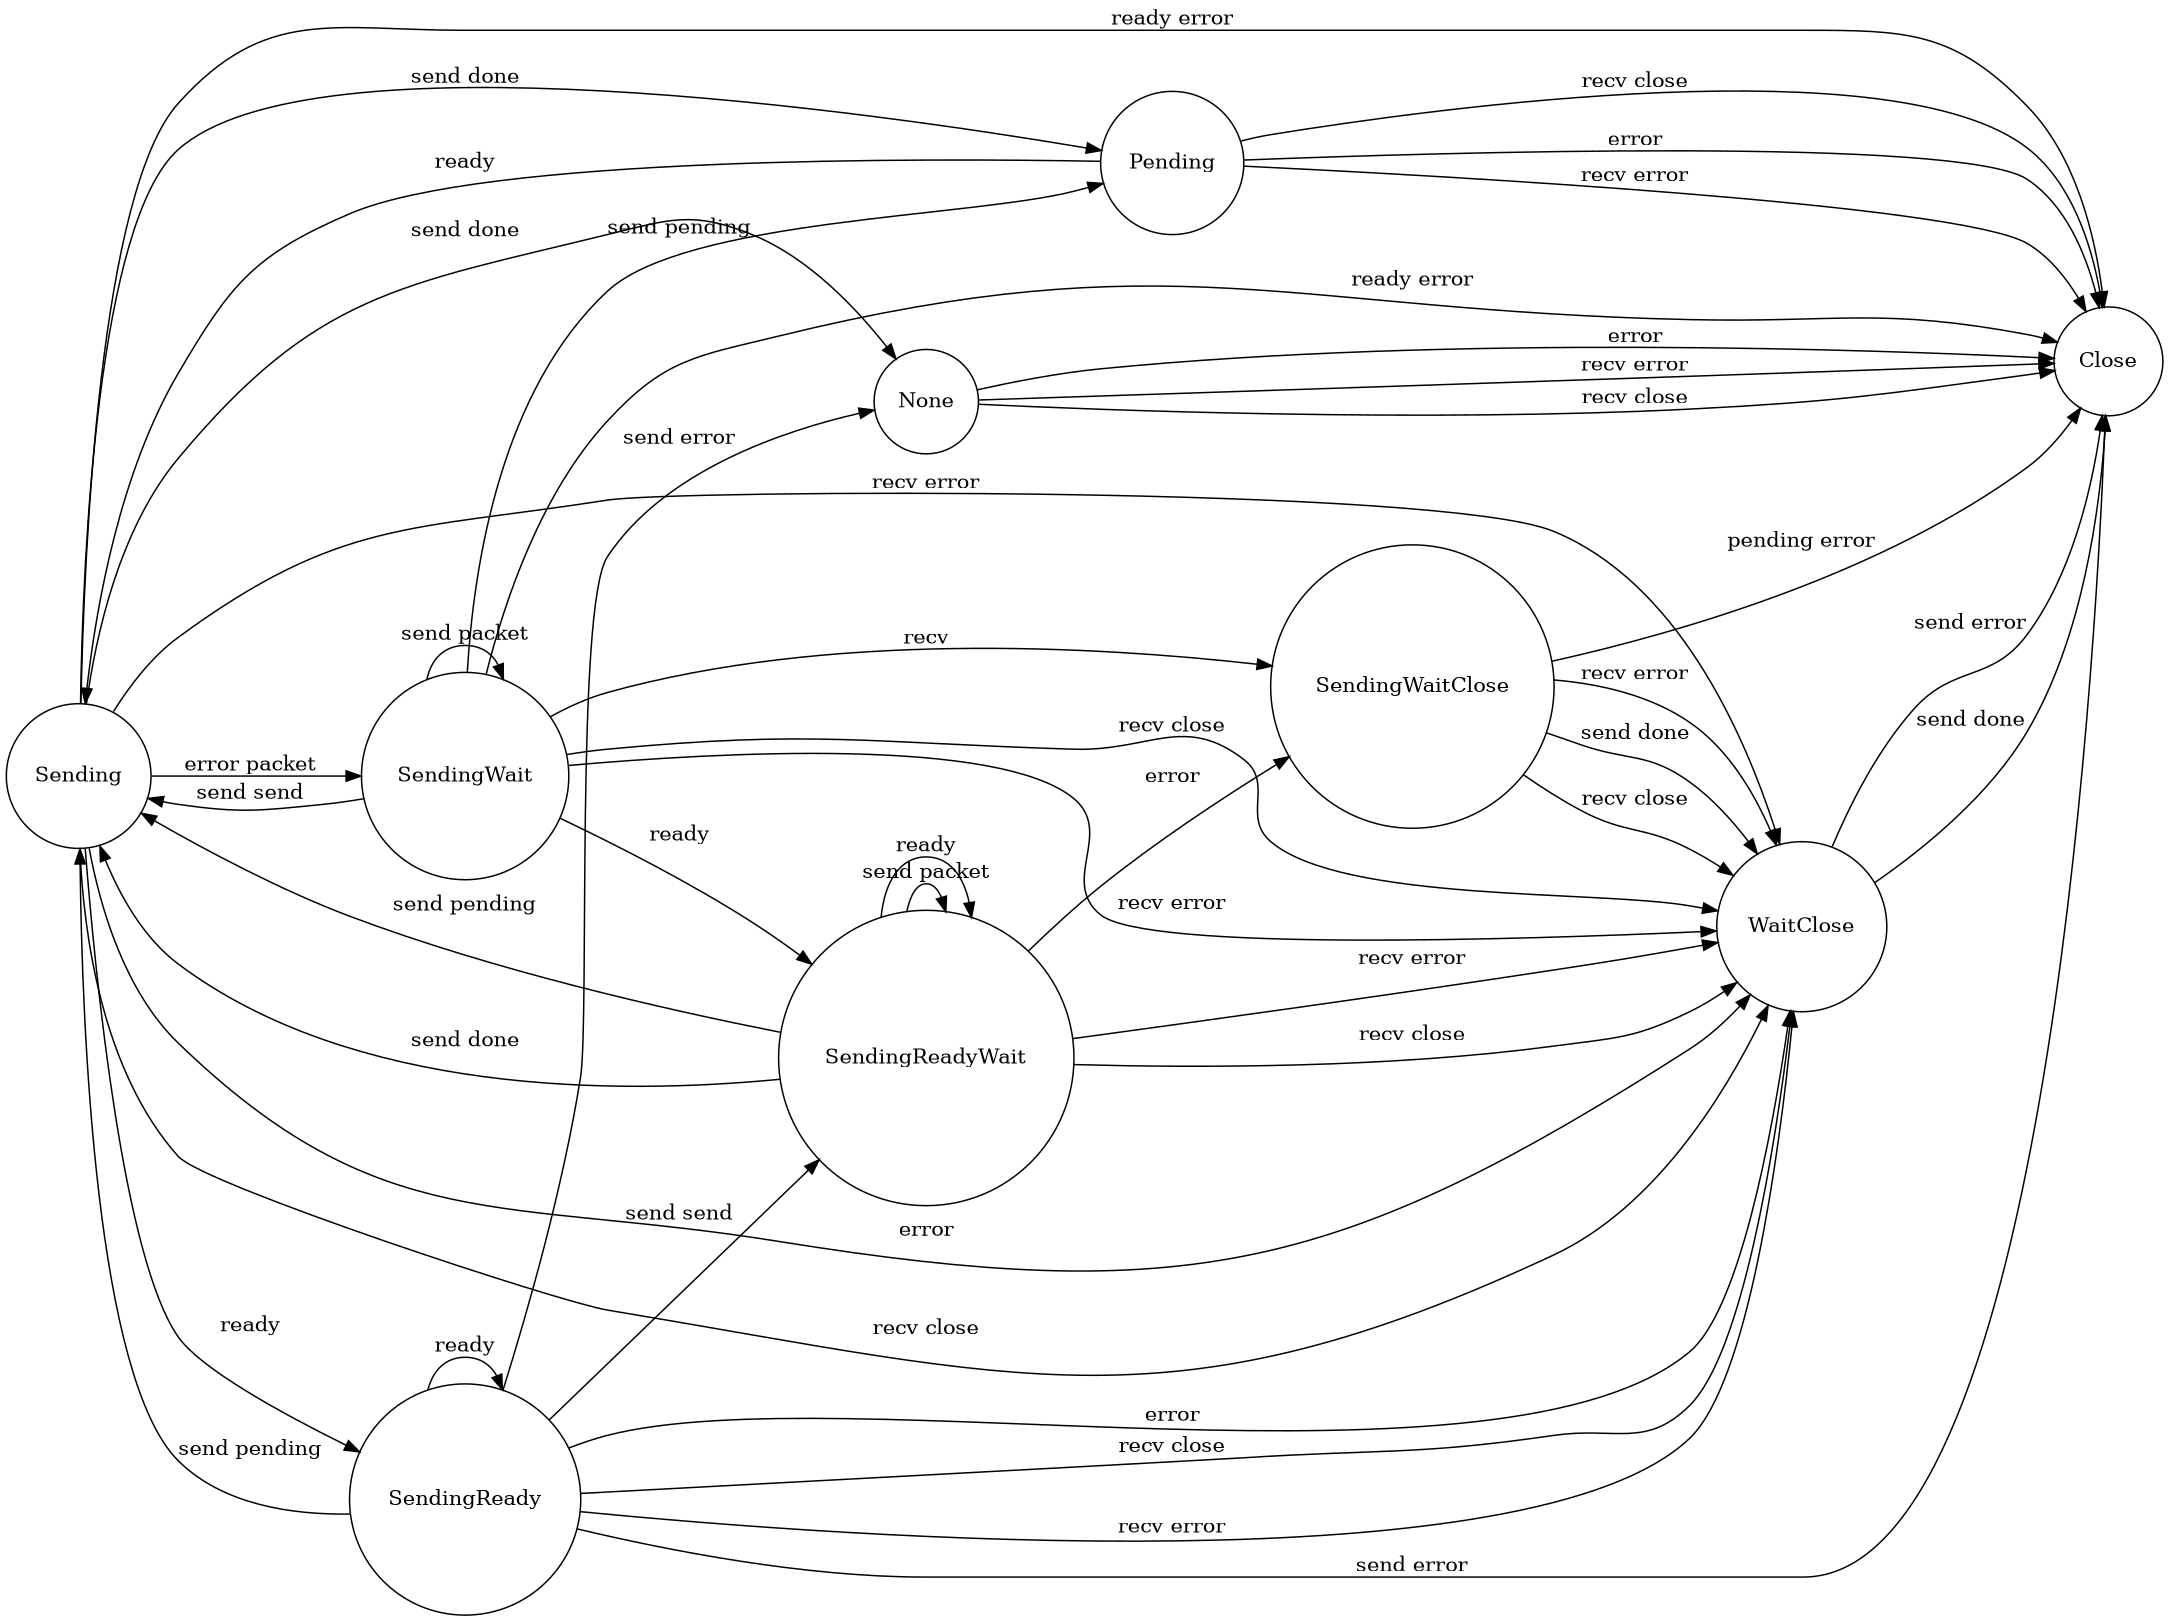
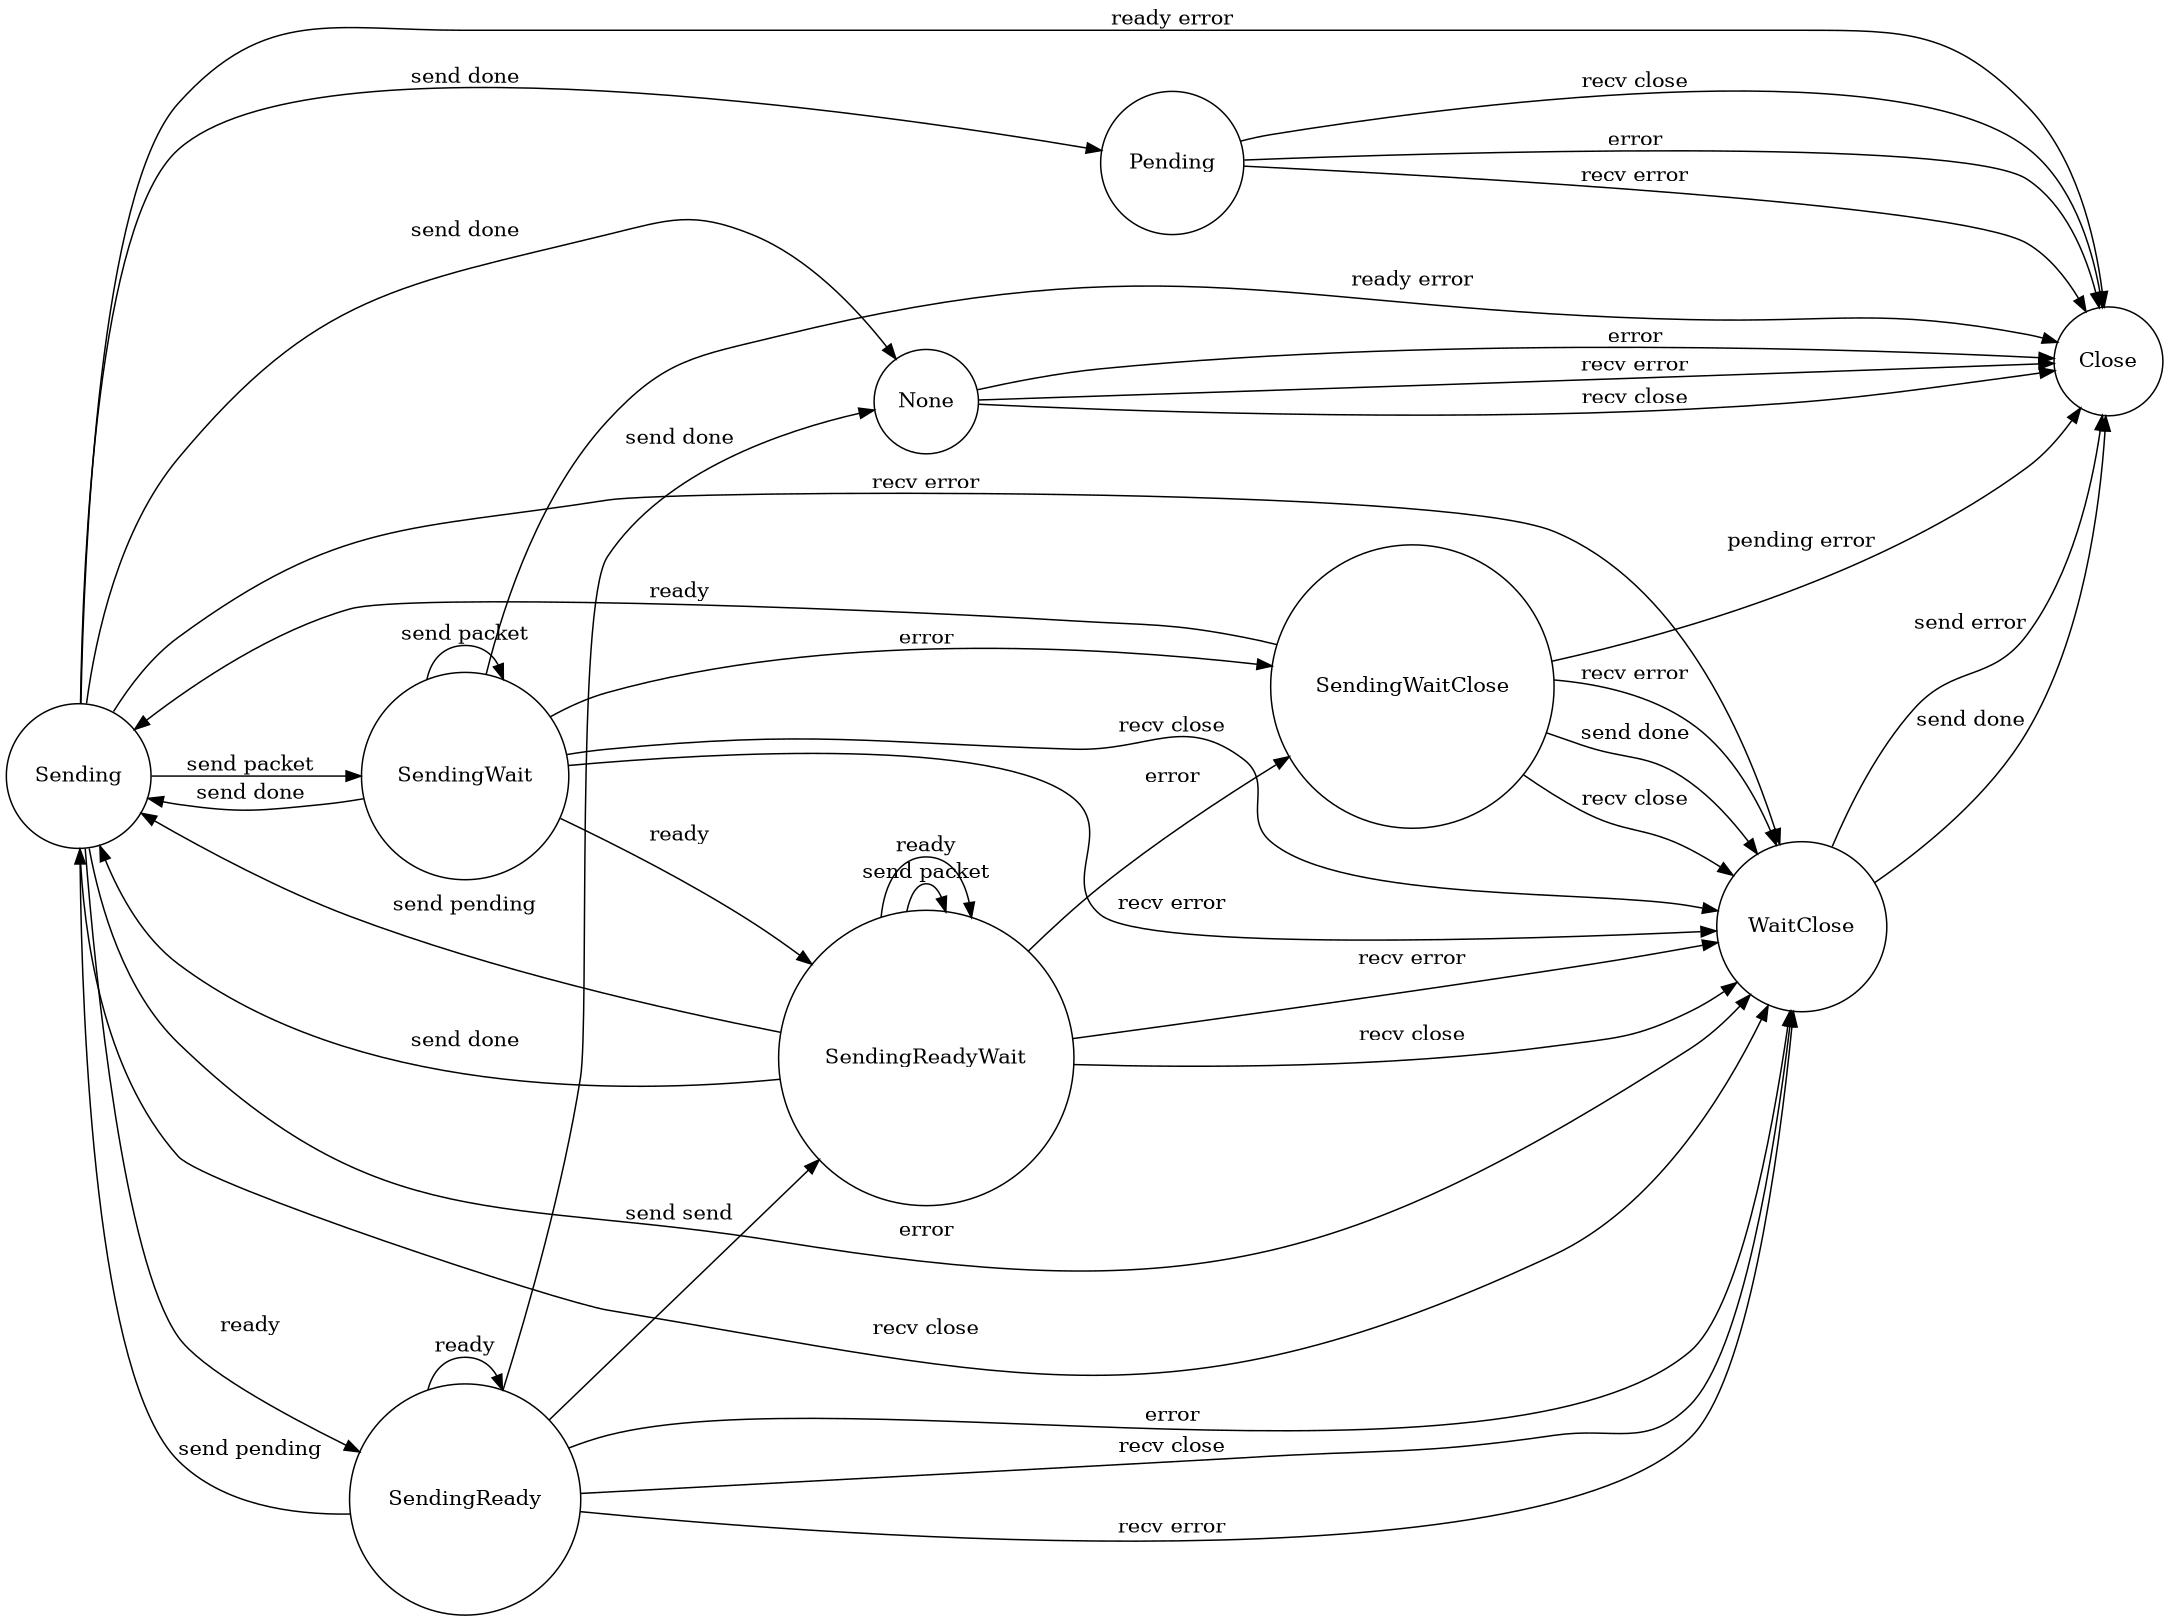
edge "Pending" -> "Sending": now "SendingWaitClose" -> "Sending"
edge "SendingWait" -> "Pending": removed, label "send pending"
edge "SendingReady" -> "None": label "send error" -> "send done"
edge "SendingWait" -> "SendingWaitClose": label "recv" -> "error"
edge "Sending" -> "SendingWait": label "error packet" -> "send packet"
edge "SendingWait" -> "Sending": label "send send" -> "send done"
edge "SendingReady" -> "Close": removed, label "send error"
